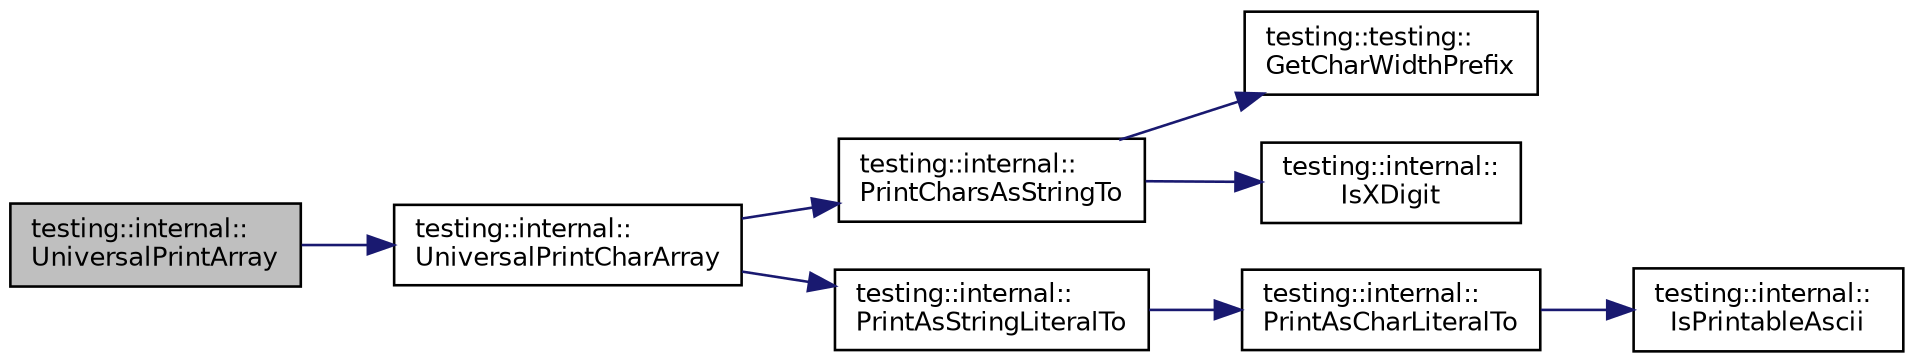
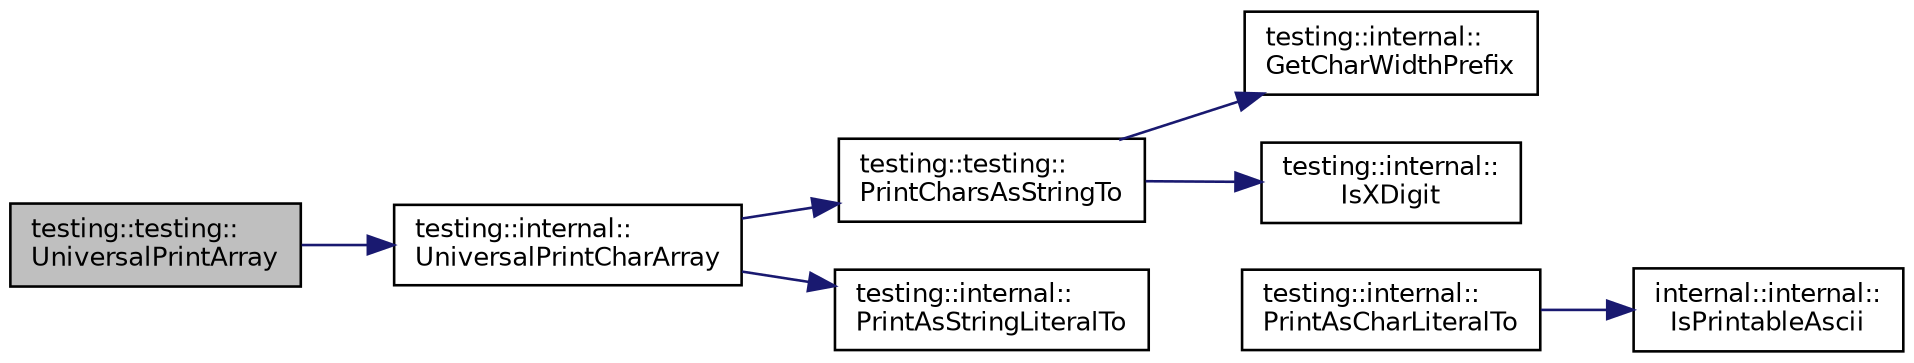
node "testing::testing:: GetCharWidthPrefix": label "testing::testing:: GetCharWidthPrefix" -> "testing::internal:: GetCharWidthPrefix"
node "testing::internal:: PrintCharsAsStringTo": label "testing::internal:: PrintCharsAsStringTo" -> "testing::testing:: PrintCharsAsStringTo"
node "testing::internal:: UniversalPrintArray": label "testing::internal:: UniversalPrintArray" -> "testing::testing:: UniversalPrintArray"
edge "testing::internal:: PrintAsStringLiteralTo" -> "testing::internal:: PrintAsCharLiteralTo": removed
node "testing::internal:: IsPrintableAscii": label "testing::internal:: IsPrintableAscii" -> "internal::internal:: IsPrintableAscii"
